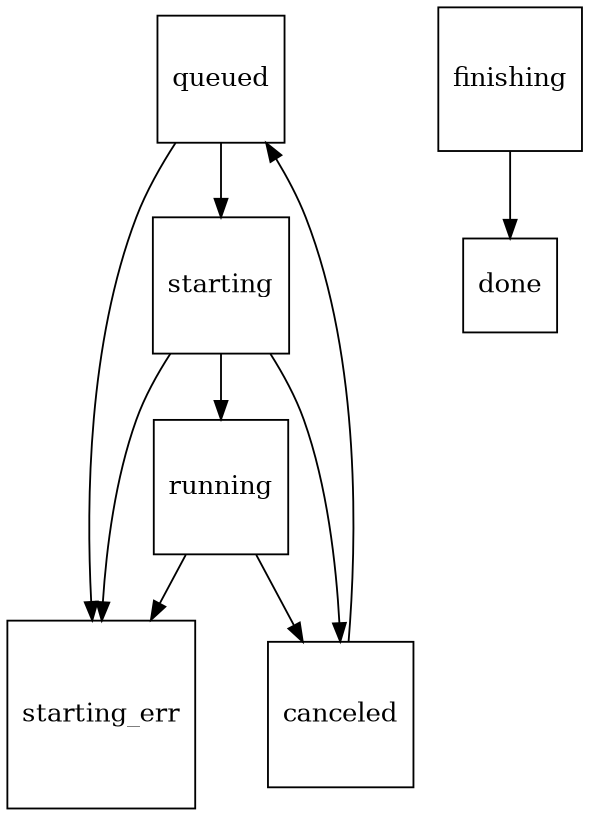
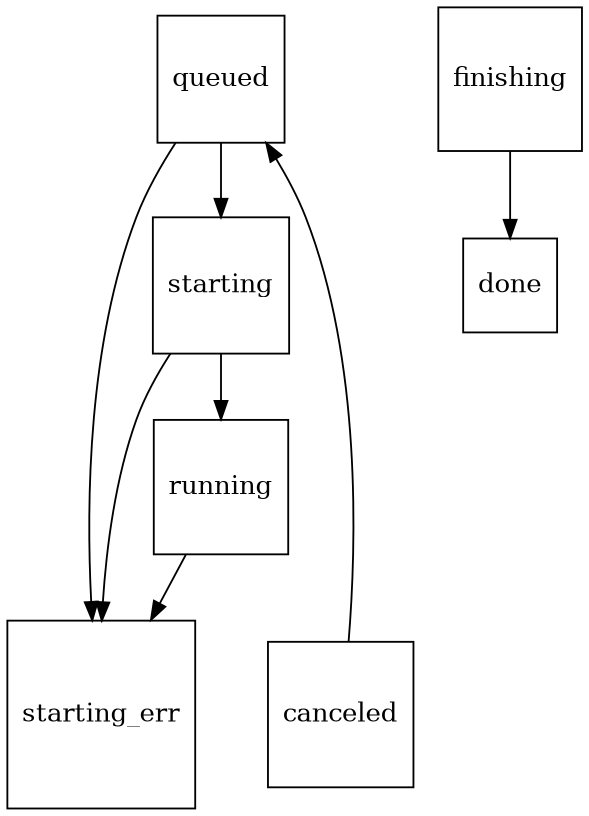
edge "starting" -> "canceled": removed
edge "running" -> "canceled": removed
